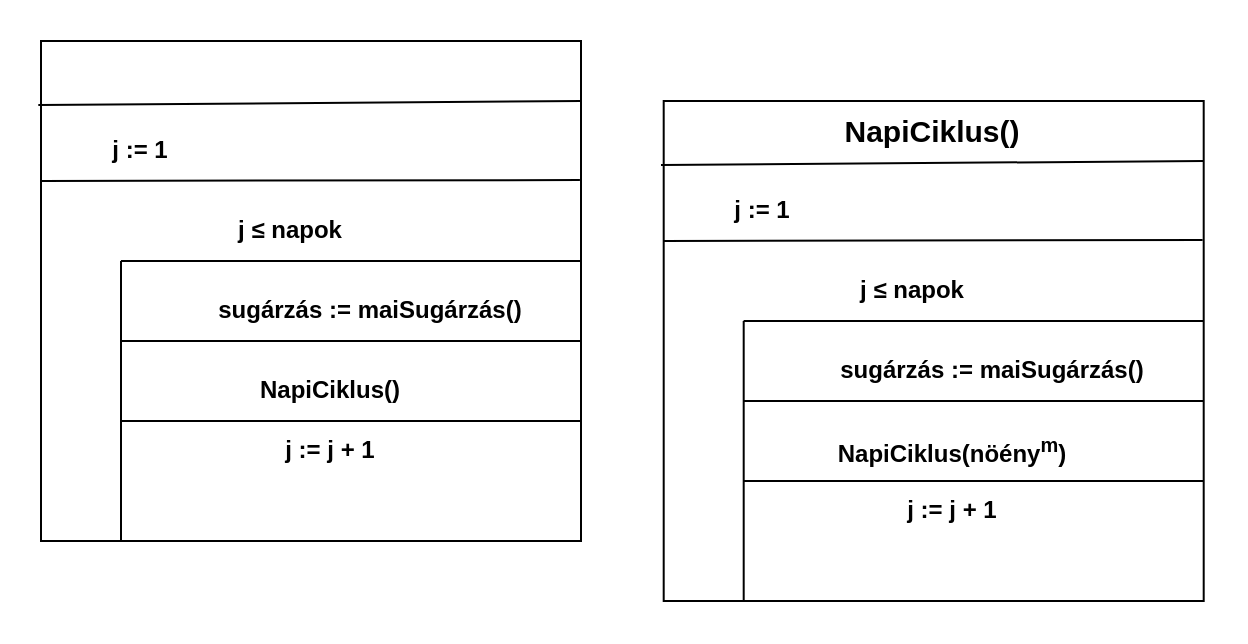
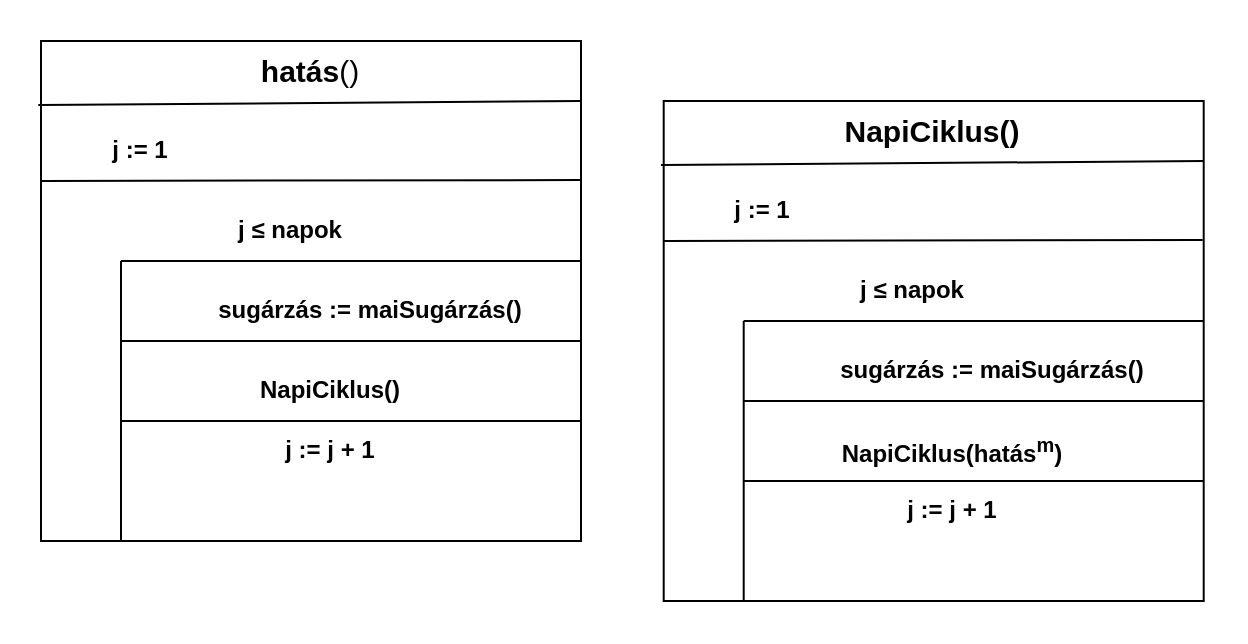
node "hatás()": added
node "NapiCiklus(nöénym)": label "NapiCiklus(nöénym)" -> "NapiCiklus(hatásm)"
